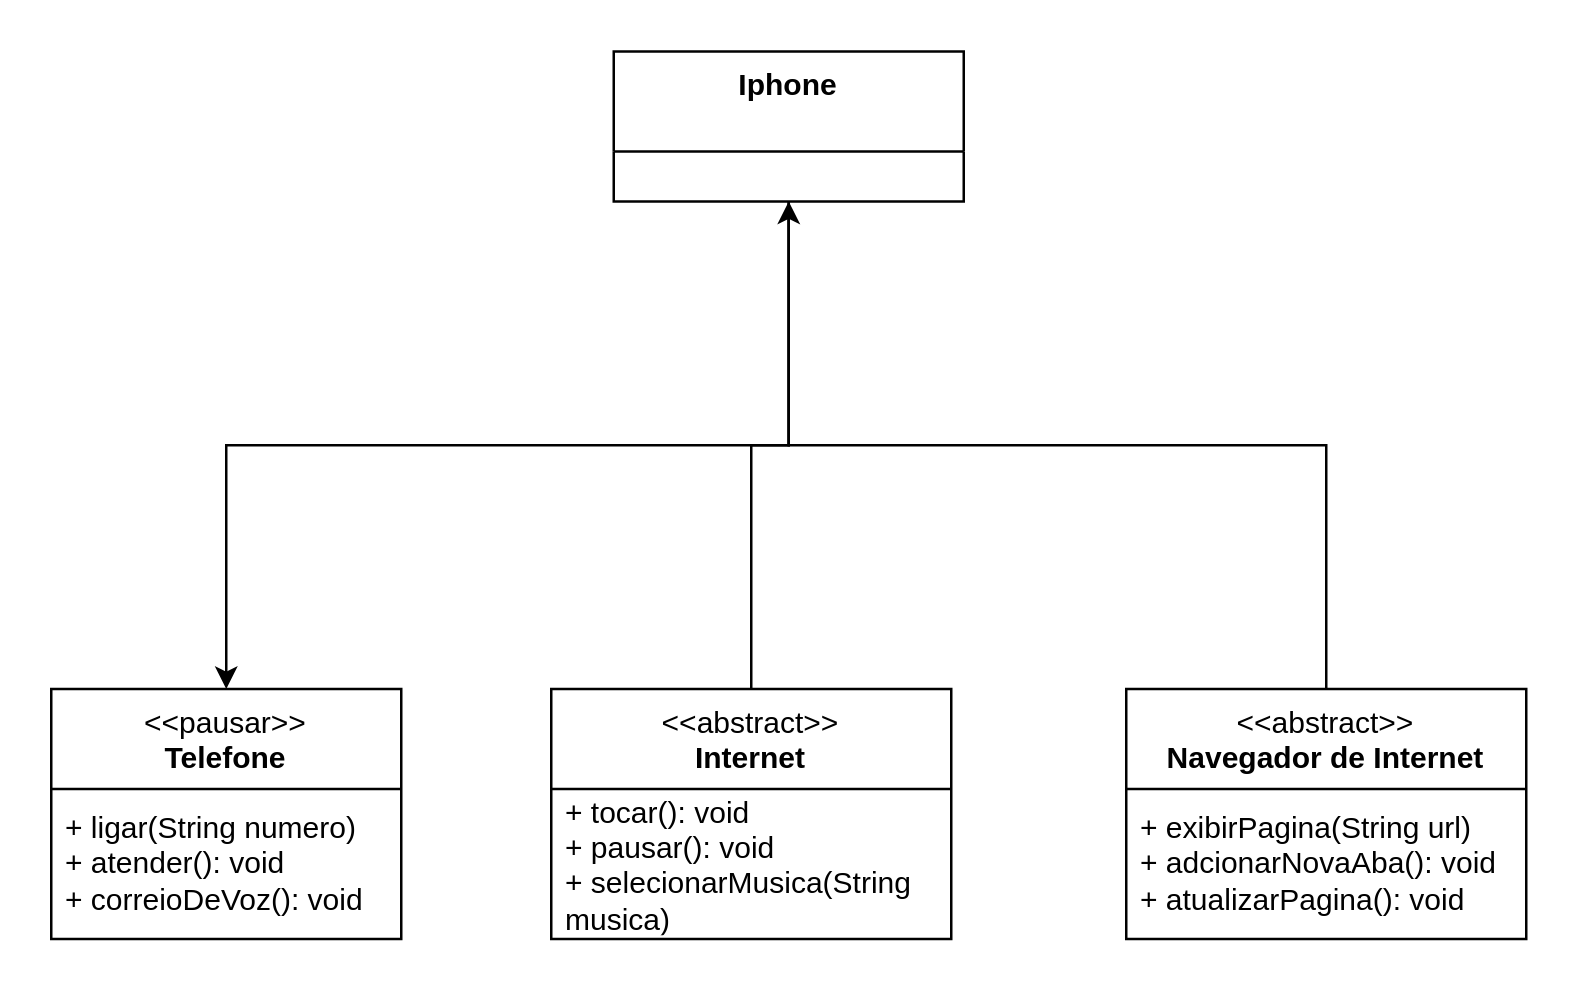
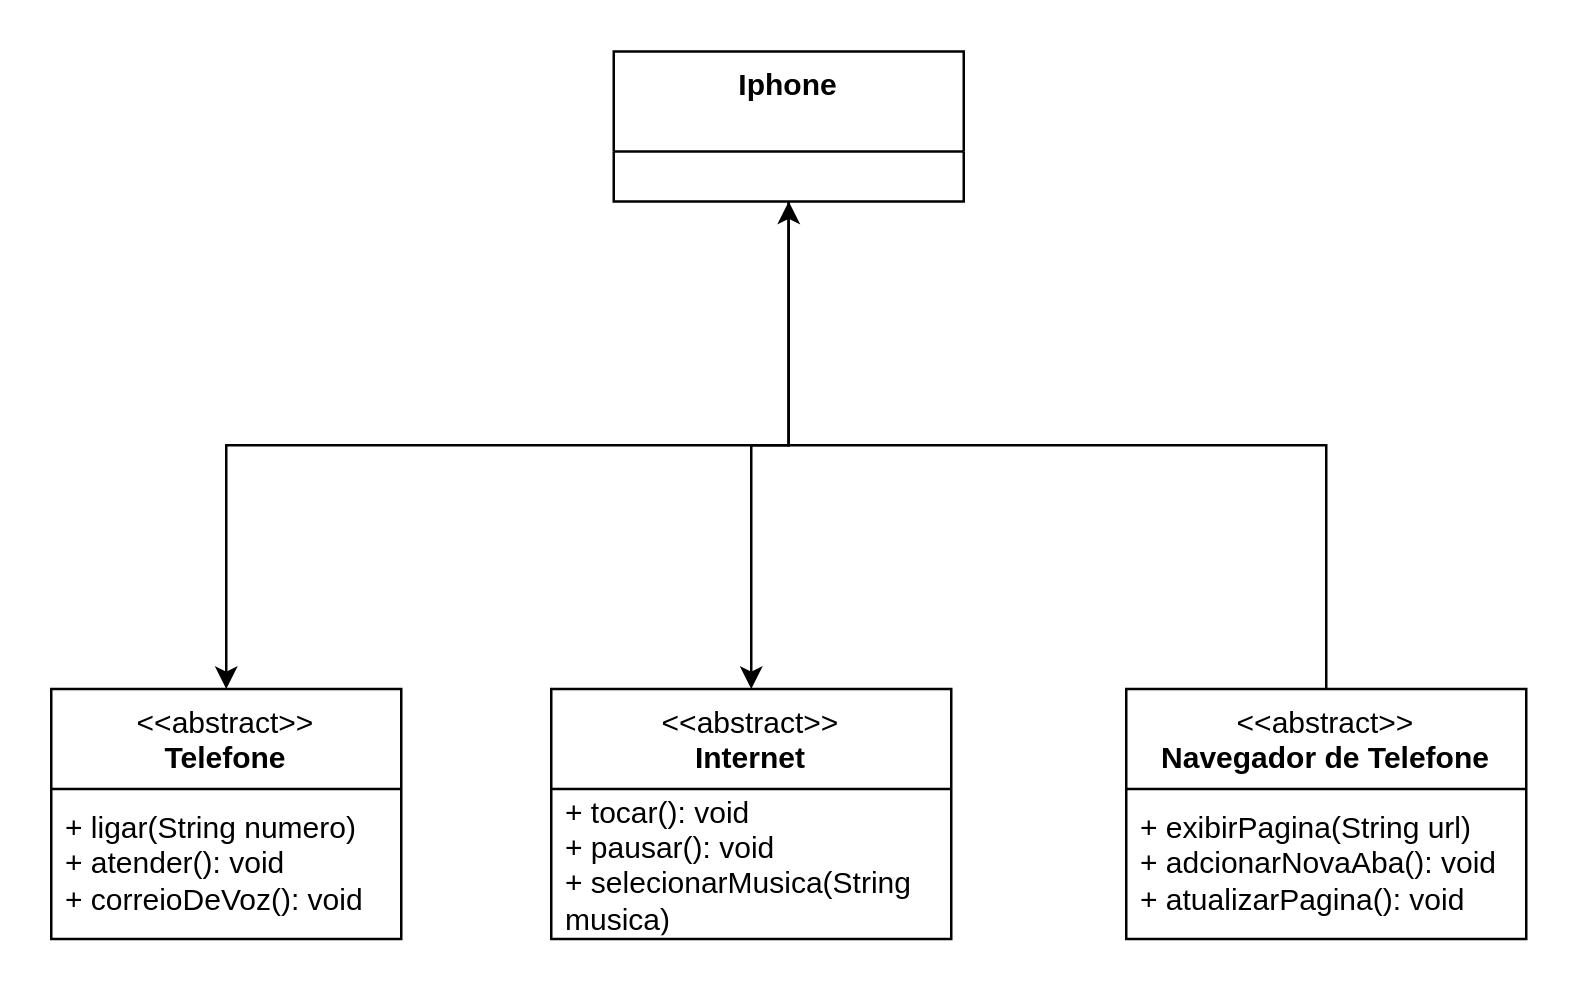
edge "Iphone" -- "<<abstract>> Internet": arrowhead none -> classic
node "<<pausar>> Telefone": label "<<pausar>> Telefone" -> "<<abstract>> Telefone"
node "<<abstract>> Navegador de Internet": label "<<abstract>> Navegador de Internet" -> "<<abstract>> Navegador de Telefone"
